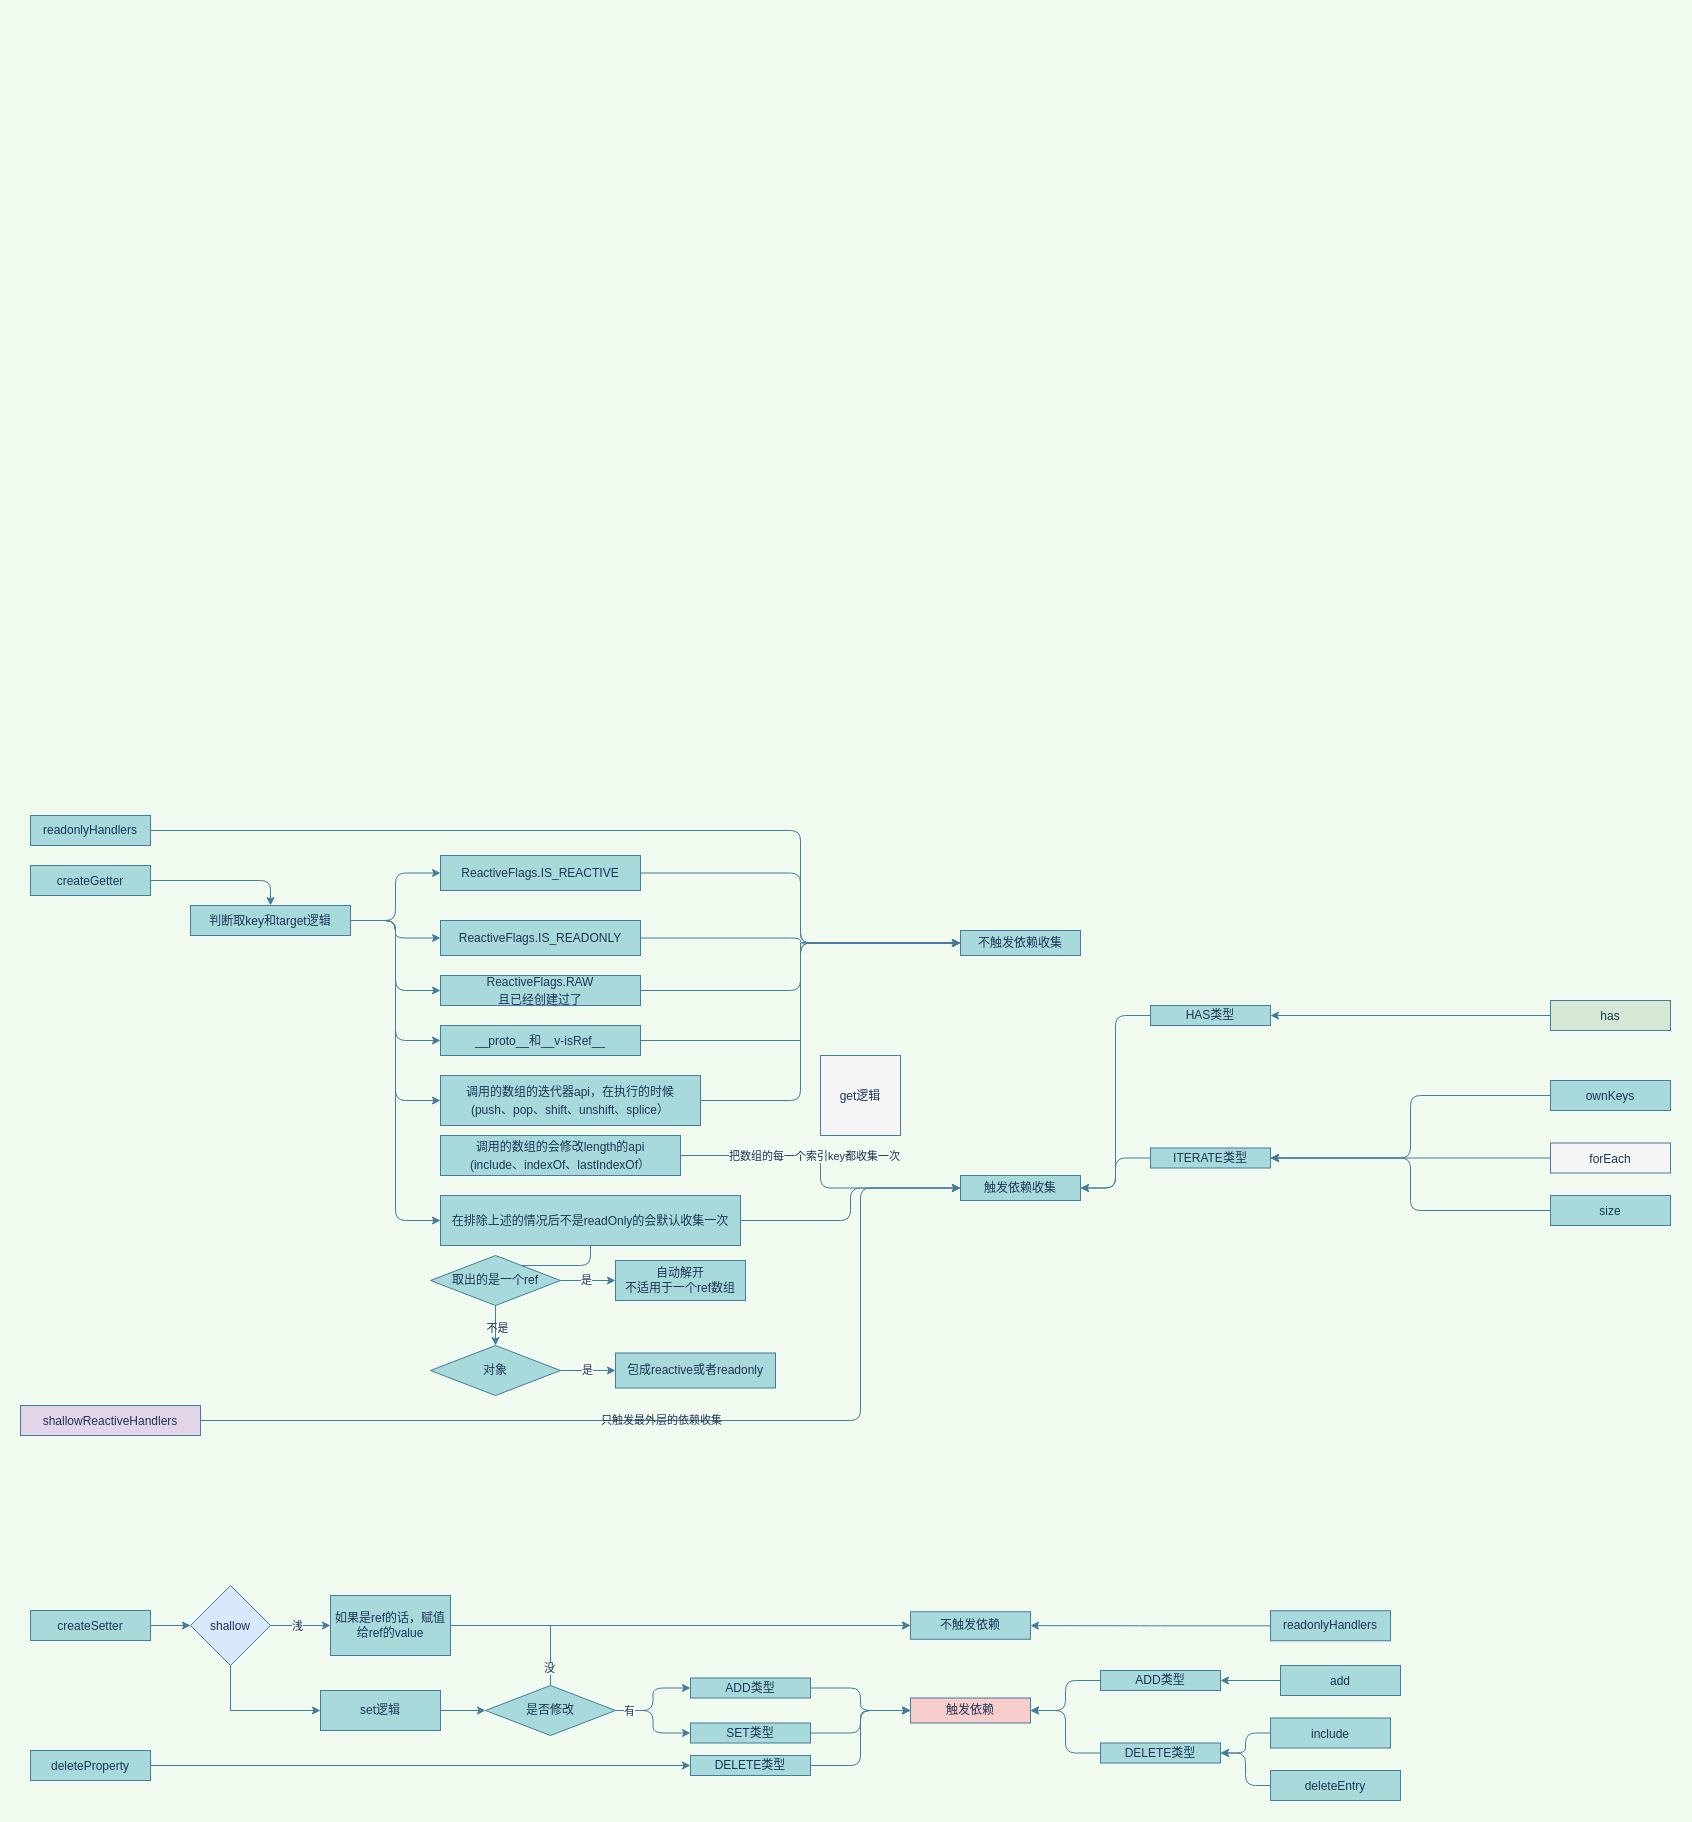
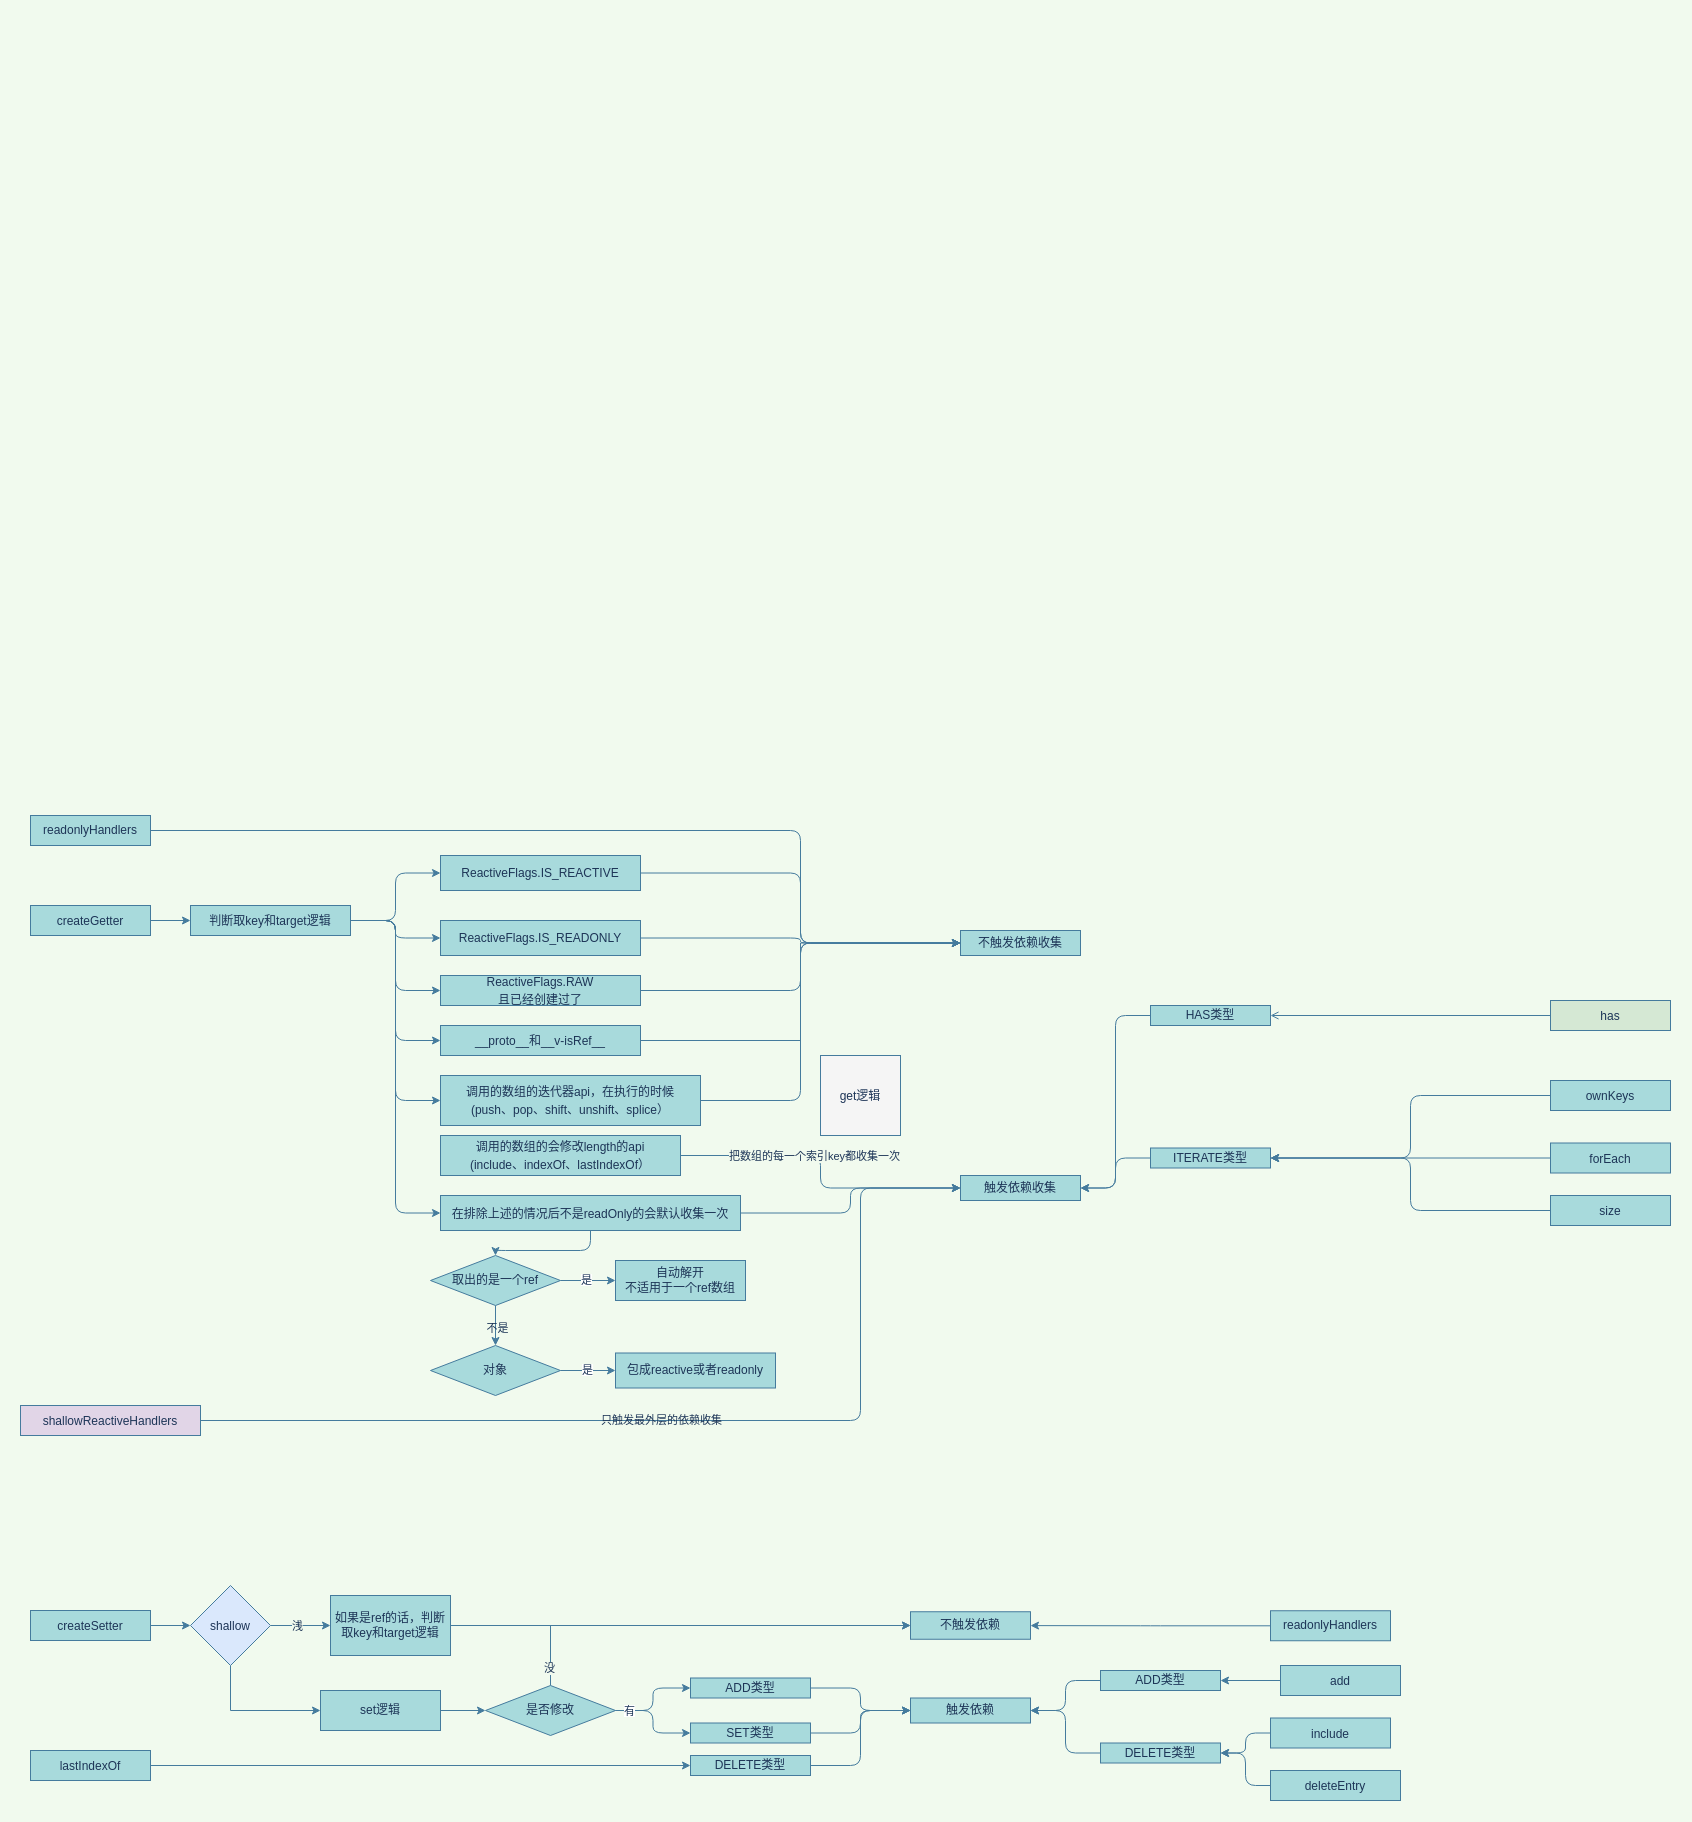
node "createGetter": moved (91, 881) -> (91, 921)
edge "has" -> "HAS类型": arrowhead classic -> open
node "forEach": fillcolor #f5f5f5 -> #a8dadc
node "在排除上述的情况后不是readOnly的会默认收集一次": size 300x50 -> 300x35
node "如果是ref的话，赋值给ref的value": label "如果是ref的话，赋值给ref的value" -> "如果是ref的话，判断取key和target逻辑"
node "触发依赖": fillcolor #f8cecc -> #a8dadc
node "deleteProperty": label "deleteProperty" -> "lastIndexOf"
